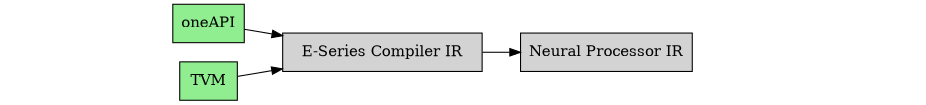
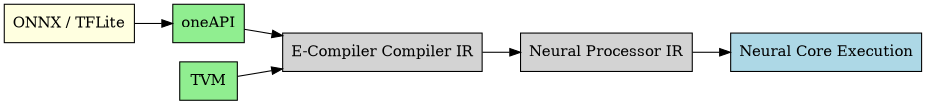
node "ONNX / TFLite": added
node "E-Series Compiler IR": label "E-Series Compiler IR" -> "E-Compiler Compiler IR"
node "Neural Core Execution": added
